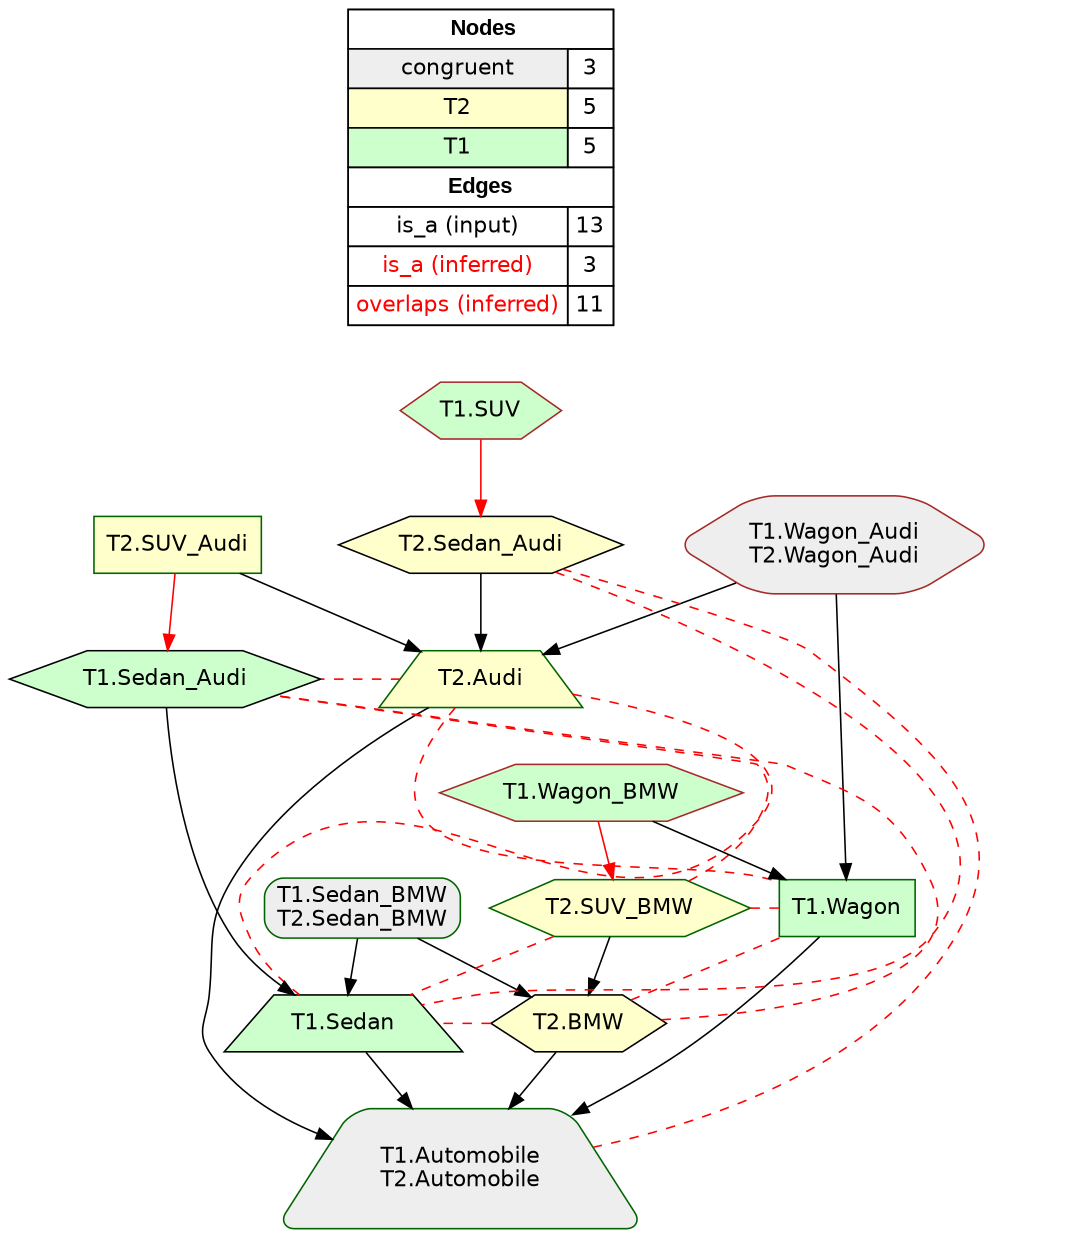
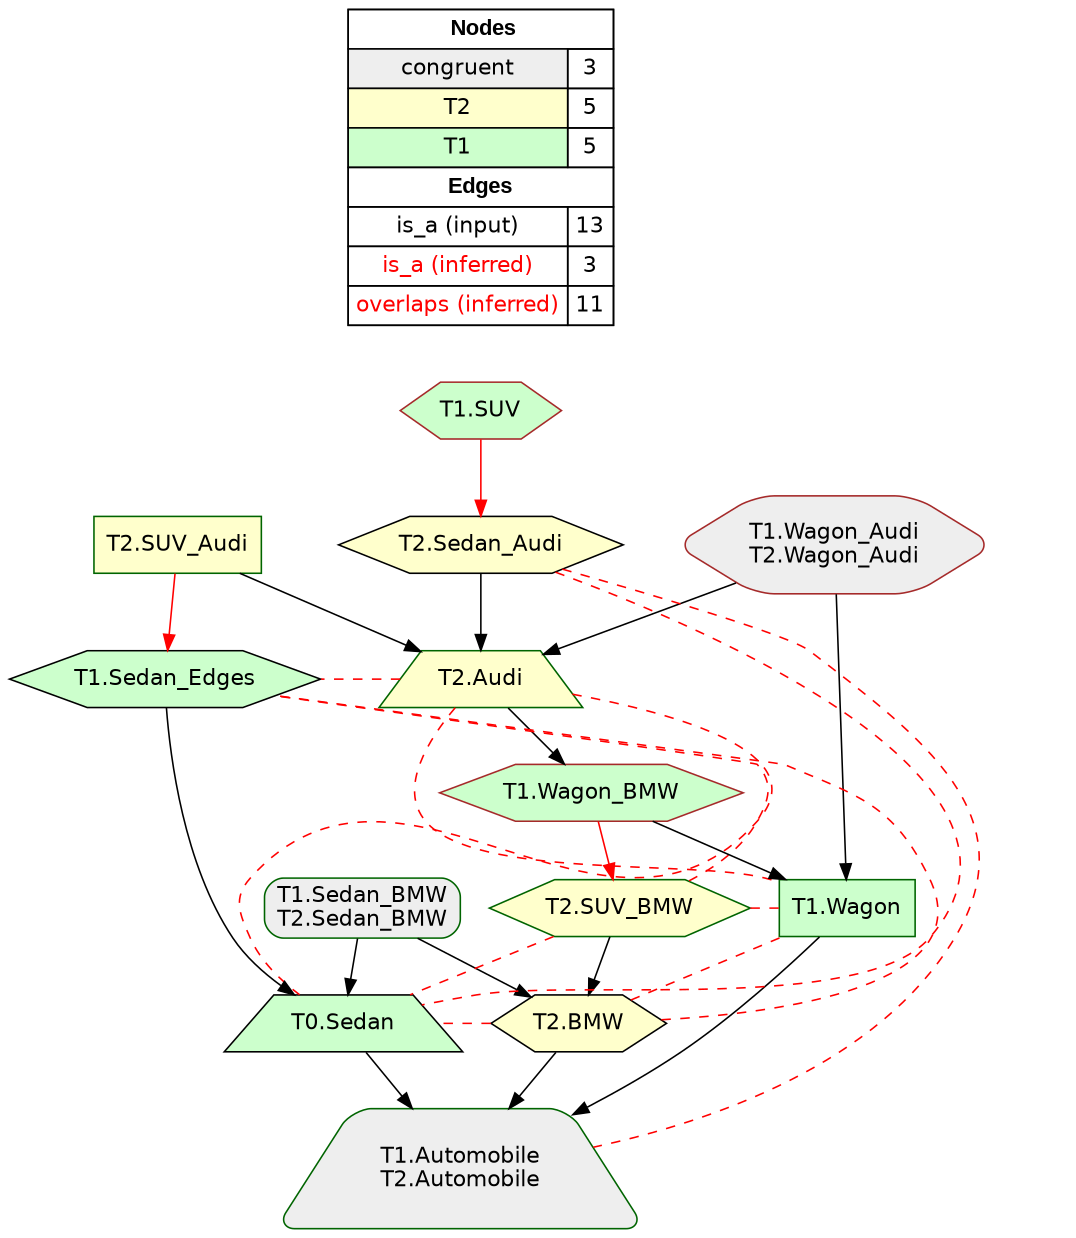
node "T1.Sedan_Audi": label "T1.Sedan_Audi" -> "T1.Sedan_Edges"
edge "T2.Audi" -> "T1.Automobile T2.Automobile": now "T2.Audi" -> "T1.Wagon_BMW"
node "T1.Sedan": label "T1.Sedan" -> "T0.Sedan"
